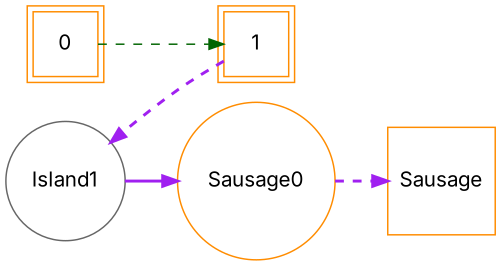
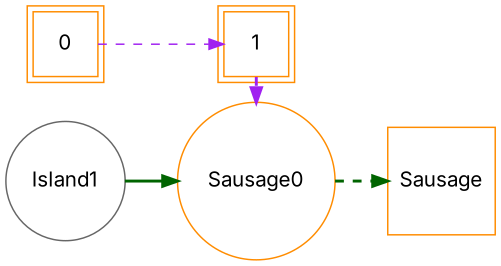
edge "0" -> "1": color darkgreen -> purple
edge "1" -> "Island1": now "1" -> "Sausage0"
edge "Island1" -> "Sausage0": color purple -> darkgreen
edge "Sausage0" -> "Sausage": color purple -> darkgreen
